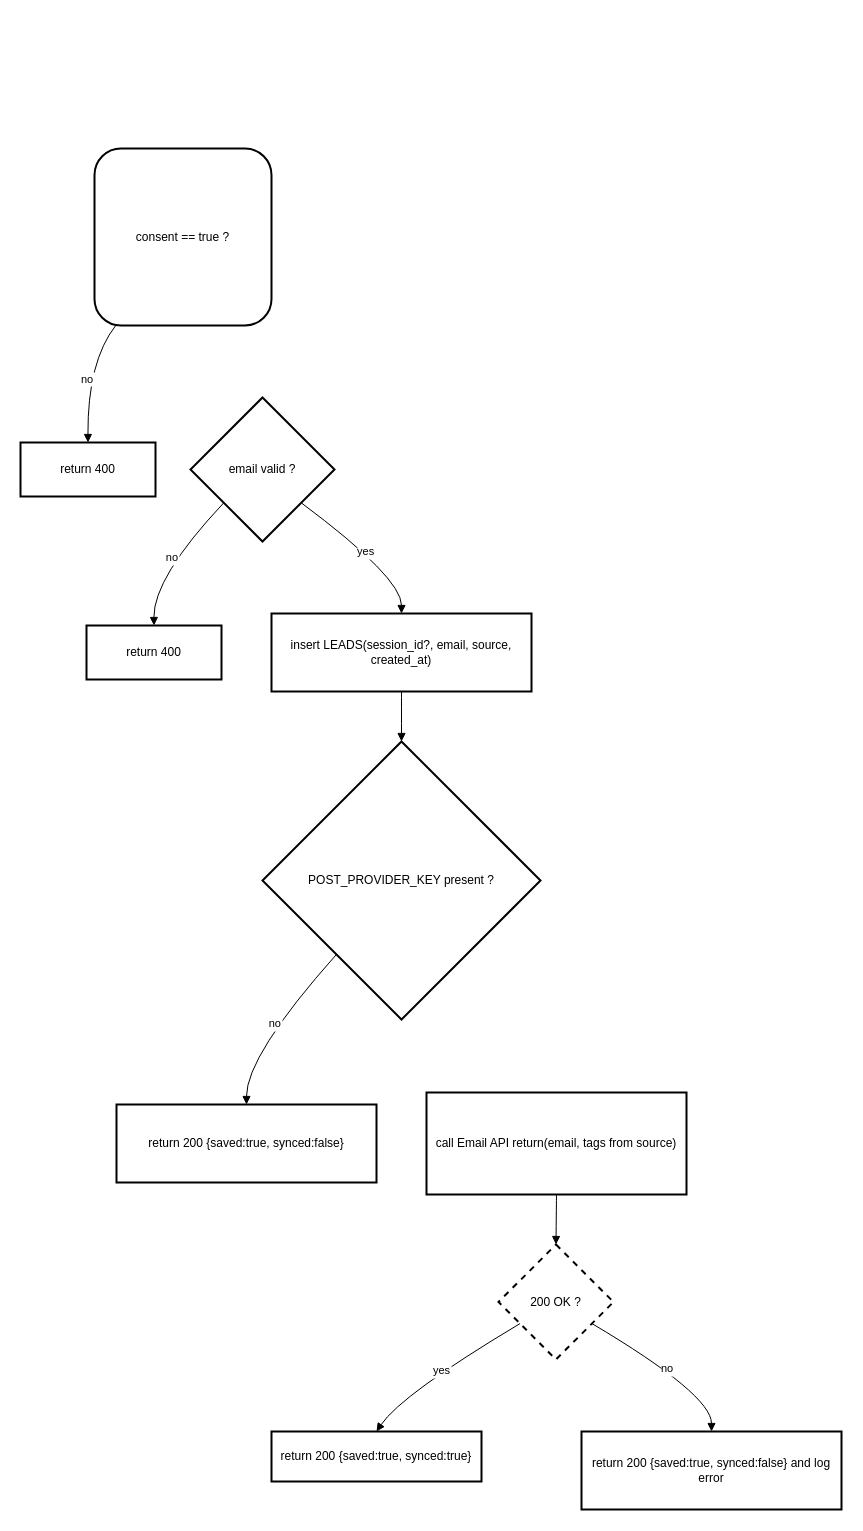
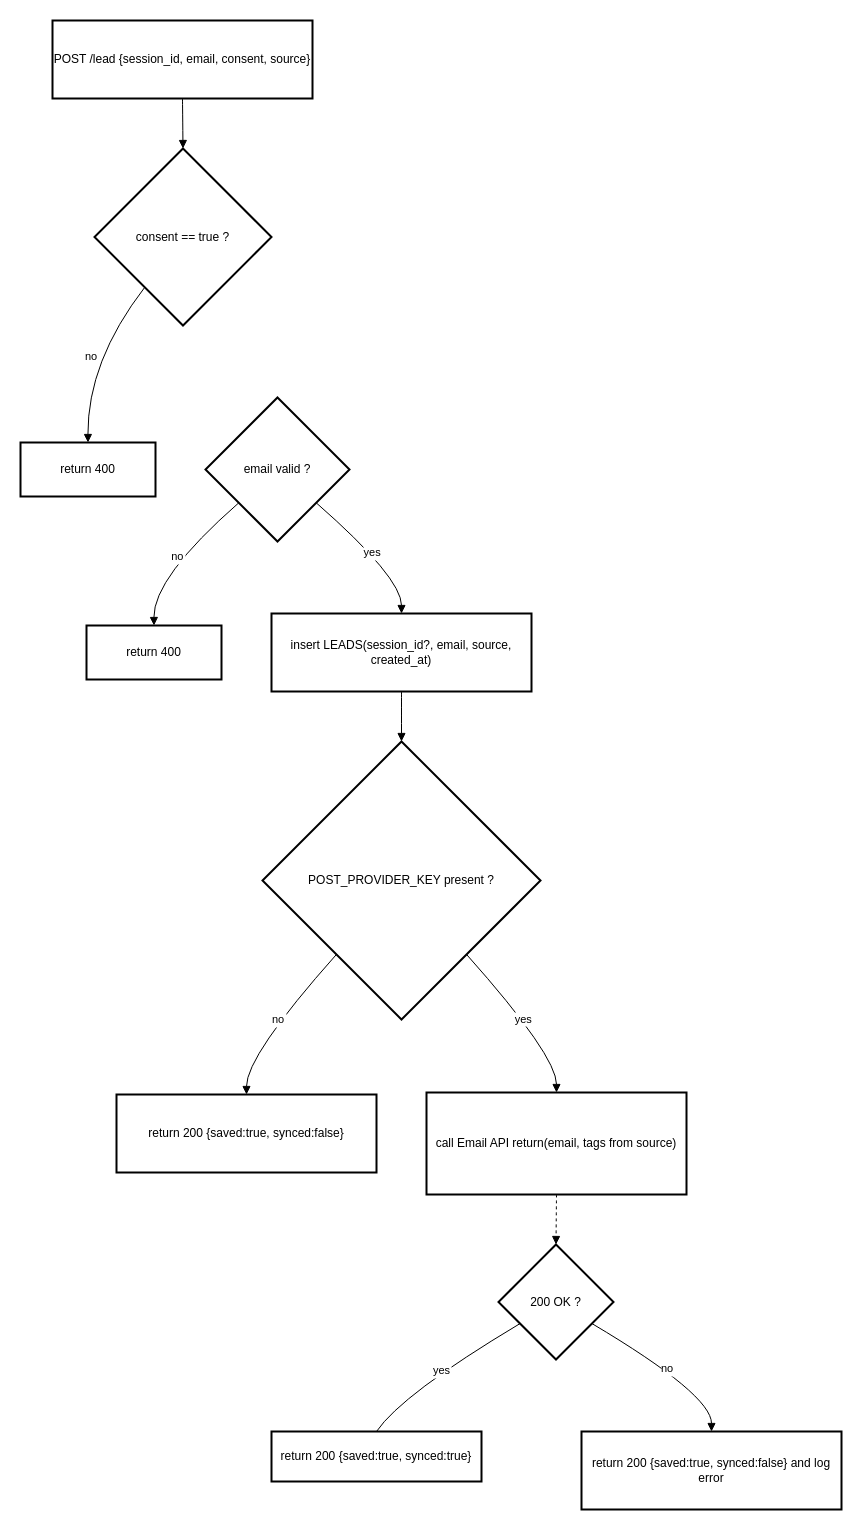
node "POST /lead {session_id, email, consent, source}": added
edge "POST /lead {session_id, email, consent, source}" -> "consent == true ?": added
node "consent == true ?": shape rounded rectangle -> diamond
node "email valid ?": moved (263, 470) -> (278, 470)
edge "POST_PROVIDER_KEY present ?" -> "call Email API return(email, tags from source)": added, label "yes"
node "return 200 {saved:true, synced:false}": moved (247, 1144) -> (247, 1134)
edge "call Email API return(email, tags from source)" -> "200 OK ?": style solid -> dashed
node "200 OK ?": style dashed -> solid
edge "200 OK ?" -> "return 200 {saved:true, synced:true}": arrowhead block -> none
